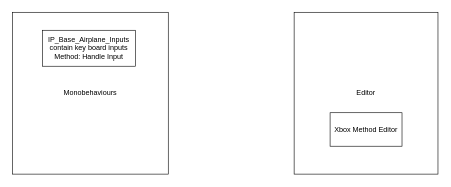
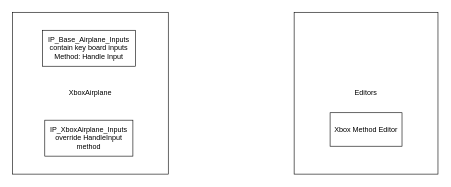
node "Monobehaviours": label "Monobehaviours" -> "XboxAirplane"
node "Editor": label "Editor" -> "Editors"
node "IP_XboxAirplane_Inputs override HandleInput method": added
